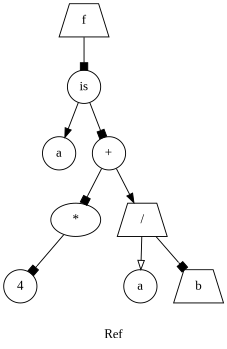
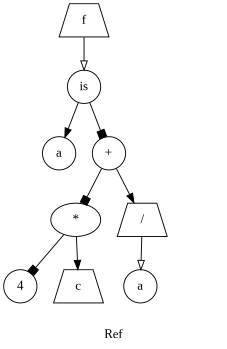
edge "f" -> "is": arrowhead box -> onormal
node "c": added
node "b": removed
